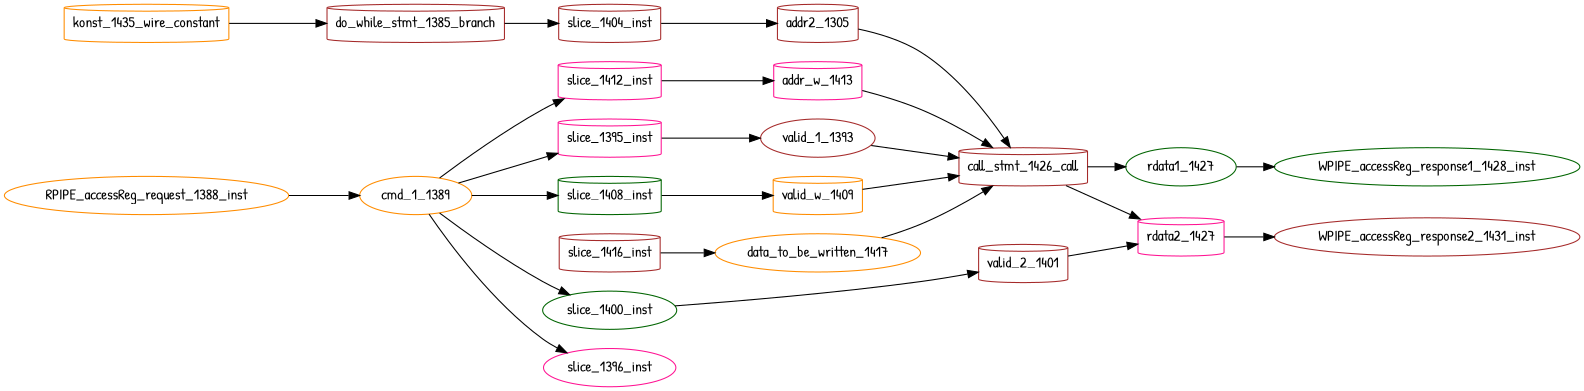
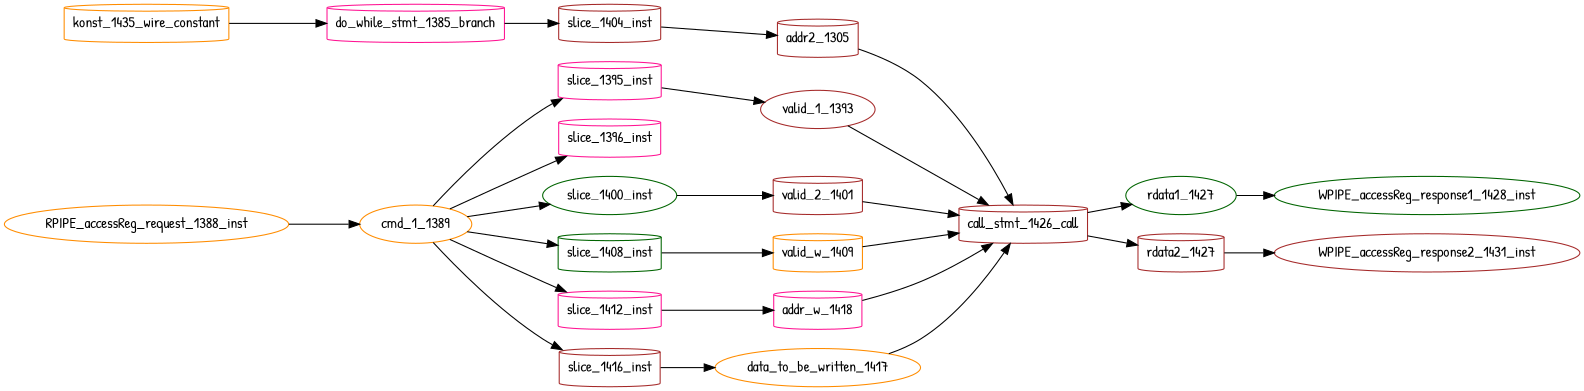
node "do_while_stmt_1385_branch": color brown -> deeppink
node "addr_w_1413": label "addr_w_1413" -> "addr_w_1418"
node "rdata2_1427": color deeppink -> brown
edge "valid_2_1401" -> "rdata2_1427": now "valid_2_1401" -> "call_stmt_1426_call"
edge "cmd_1_1389" -> "slice_1416_inst": added
node "slice_1396_inst": shape ellipse -> cylinder
